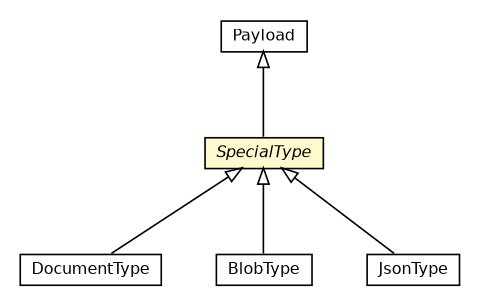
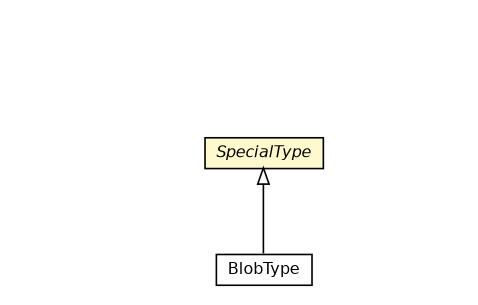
node "Payload": removed
node "DocumentType": removed
node "JsonType": removed
